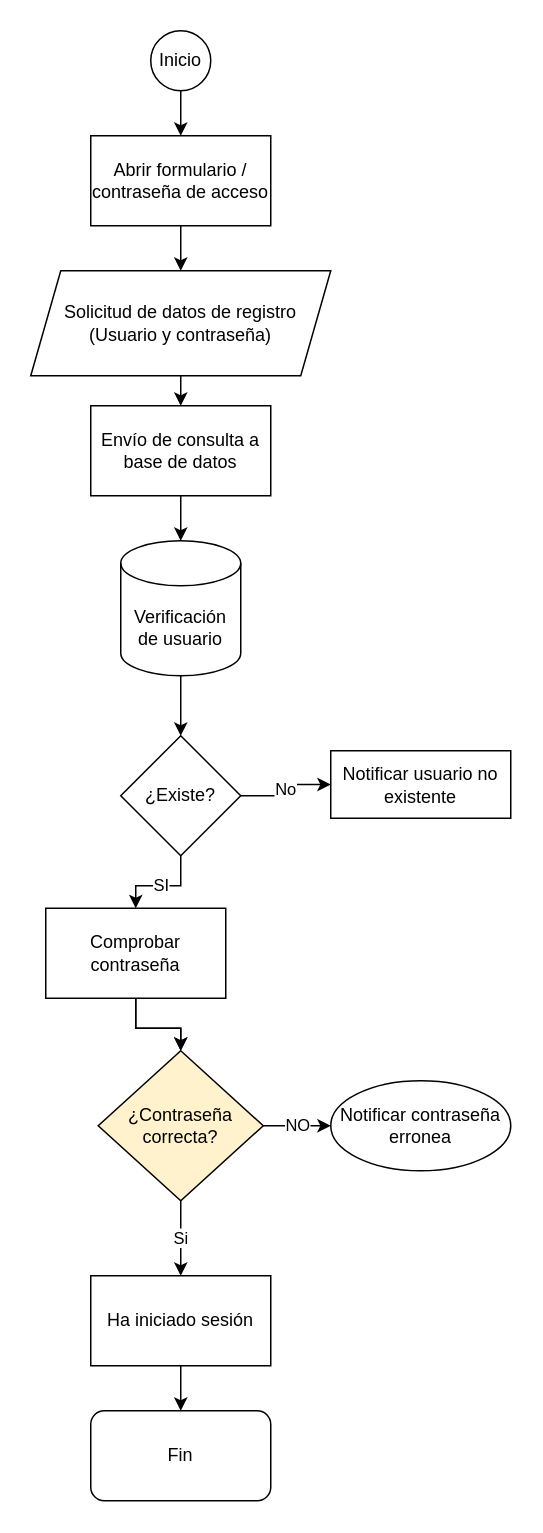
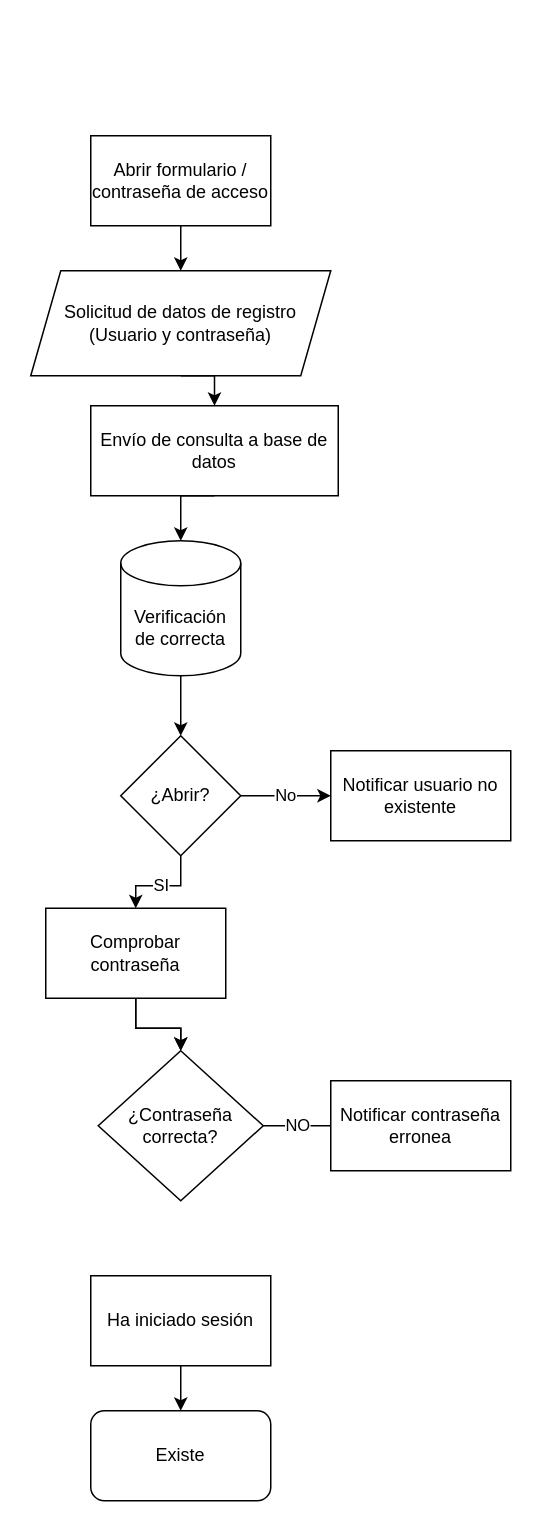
node "Inicio": removed
edge "Inicio" -> "Abrir formulario / contraseña de acceso": removed
node "Envío de consulta a base de datos": size 180x90 -> 248x90
node "Verificación de usuario": label "Verificación de usuario" -> "Verificación de correcta"
node "Notificar usuario no existente": size 180x68 -> 180x90
node "¿Existe?": label "¿Existe?" -> "¿Abrir?"
node "¿Contraseña correcta?": fillcolor #fff2cc -> #ffffff
edge "¿Contraseña correcta?" -> "Notificar contraseña erronea": arrowhead classic -> none
node "Notificar contraseña erronea": shape ellipse -> rectangle
edge "¿Contraseña correcta?" -> "Ha iniciado sesión": removed, label "Si"
node "Fin": label "Fin" -> "Existe"
